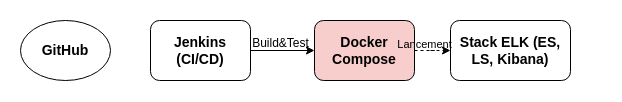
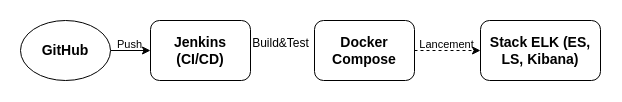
edge "GitHub" -> "Jenkins (CI/CD)": added, label "Push"
edge "Jenkins (CI/CD)" -> "Docker Compose": removed
node "Docker Compose": fillcolor #f8cecc -> #ffffff
node "Stack ELK (ES, LS, Kibana)": moved (511, 51) -> (541, 51)
